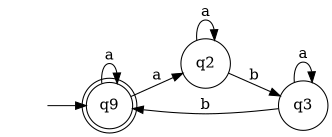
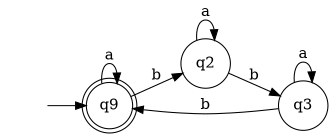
edge "q9" -> "q2": label "a" -> "b"
